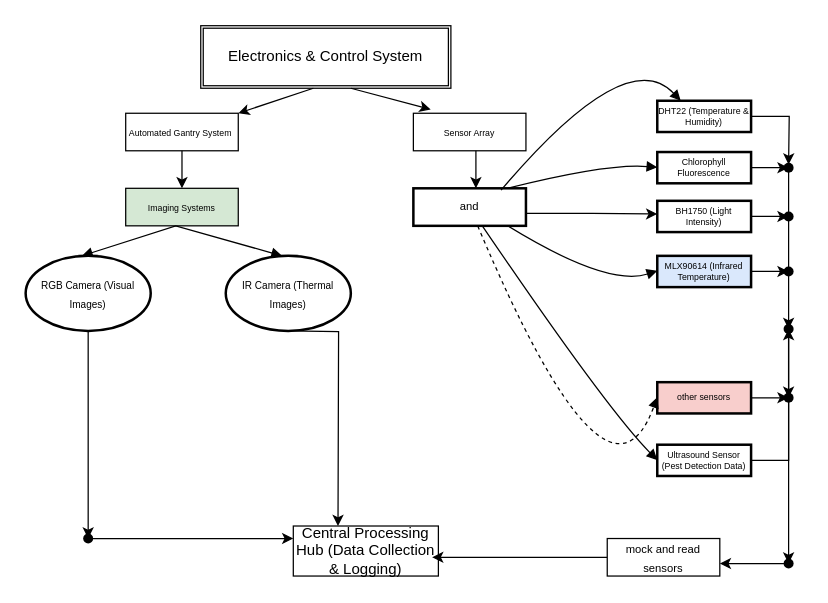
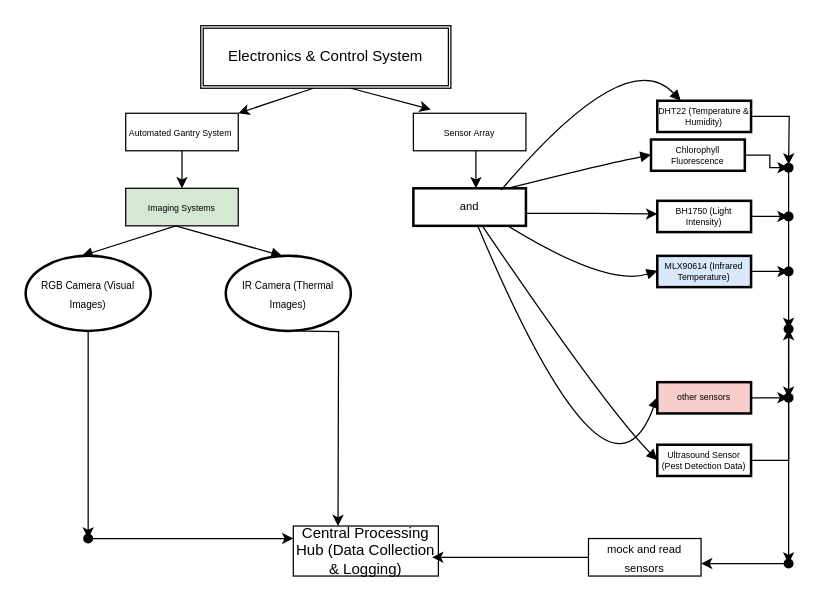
node "Chlorophyll Fluorescence": moved (704, 168) -> (698, 155)
edge "and" -> "other sensors": style dashed -> solid
node "mock and read sensors": moved (663, 557) -> (644, 557)
